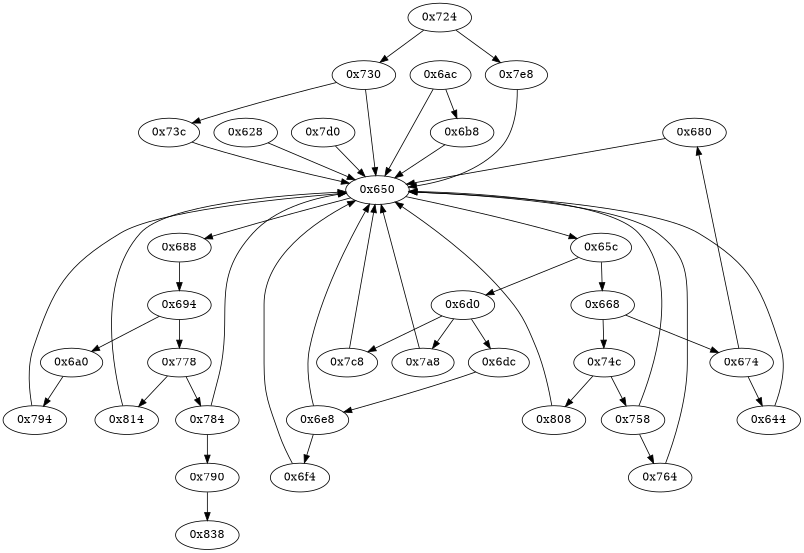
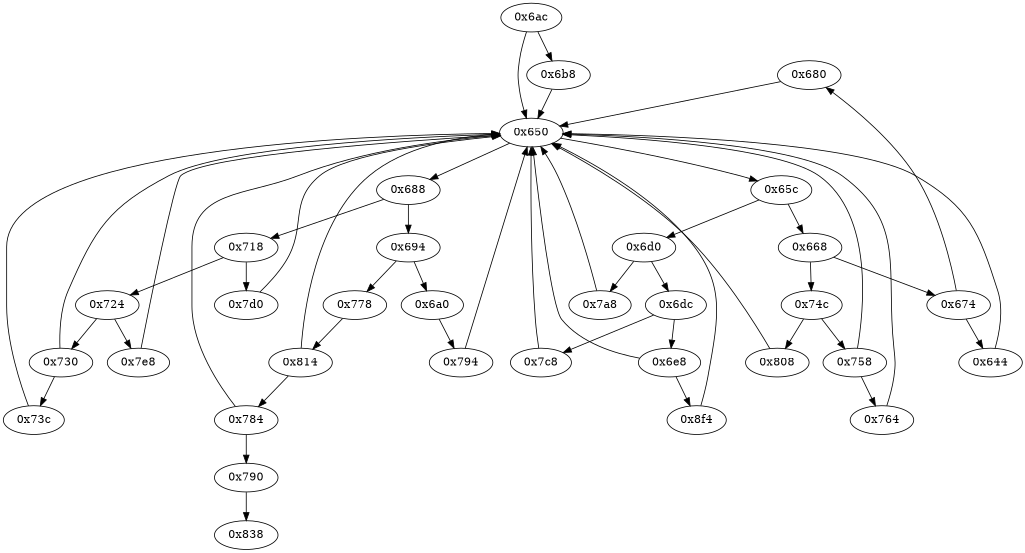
node "0x628": removed
node "0x718": added
edge "0x6d0" -> "0x7c8": now "0x6dc" -> "0x7c8"
edge "0x778" -> "0x784": now "0x814" -> "0x784"
node "0x6f4": label "0x6f4" -> "0x8f4"
